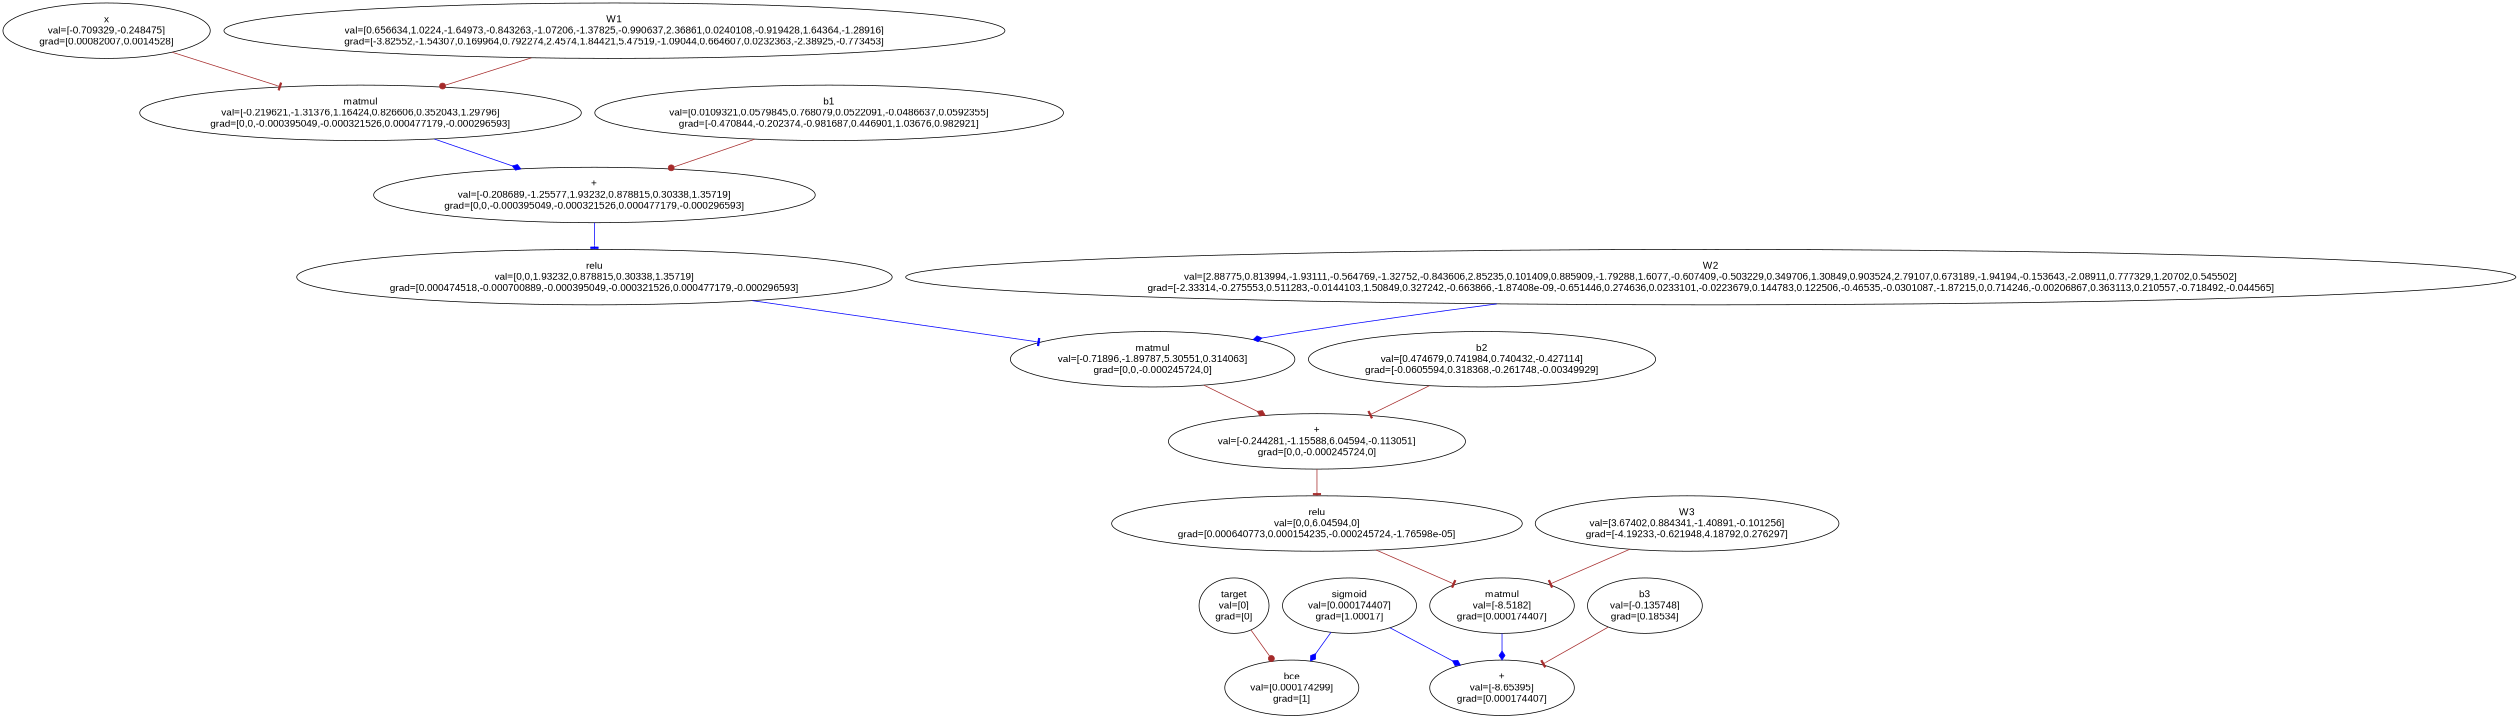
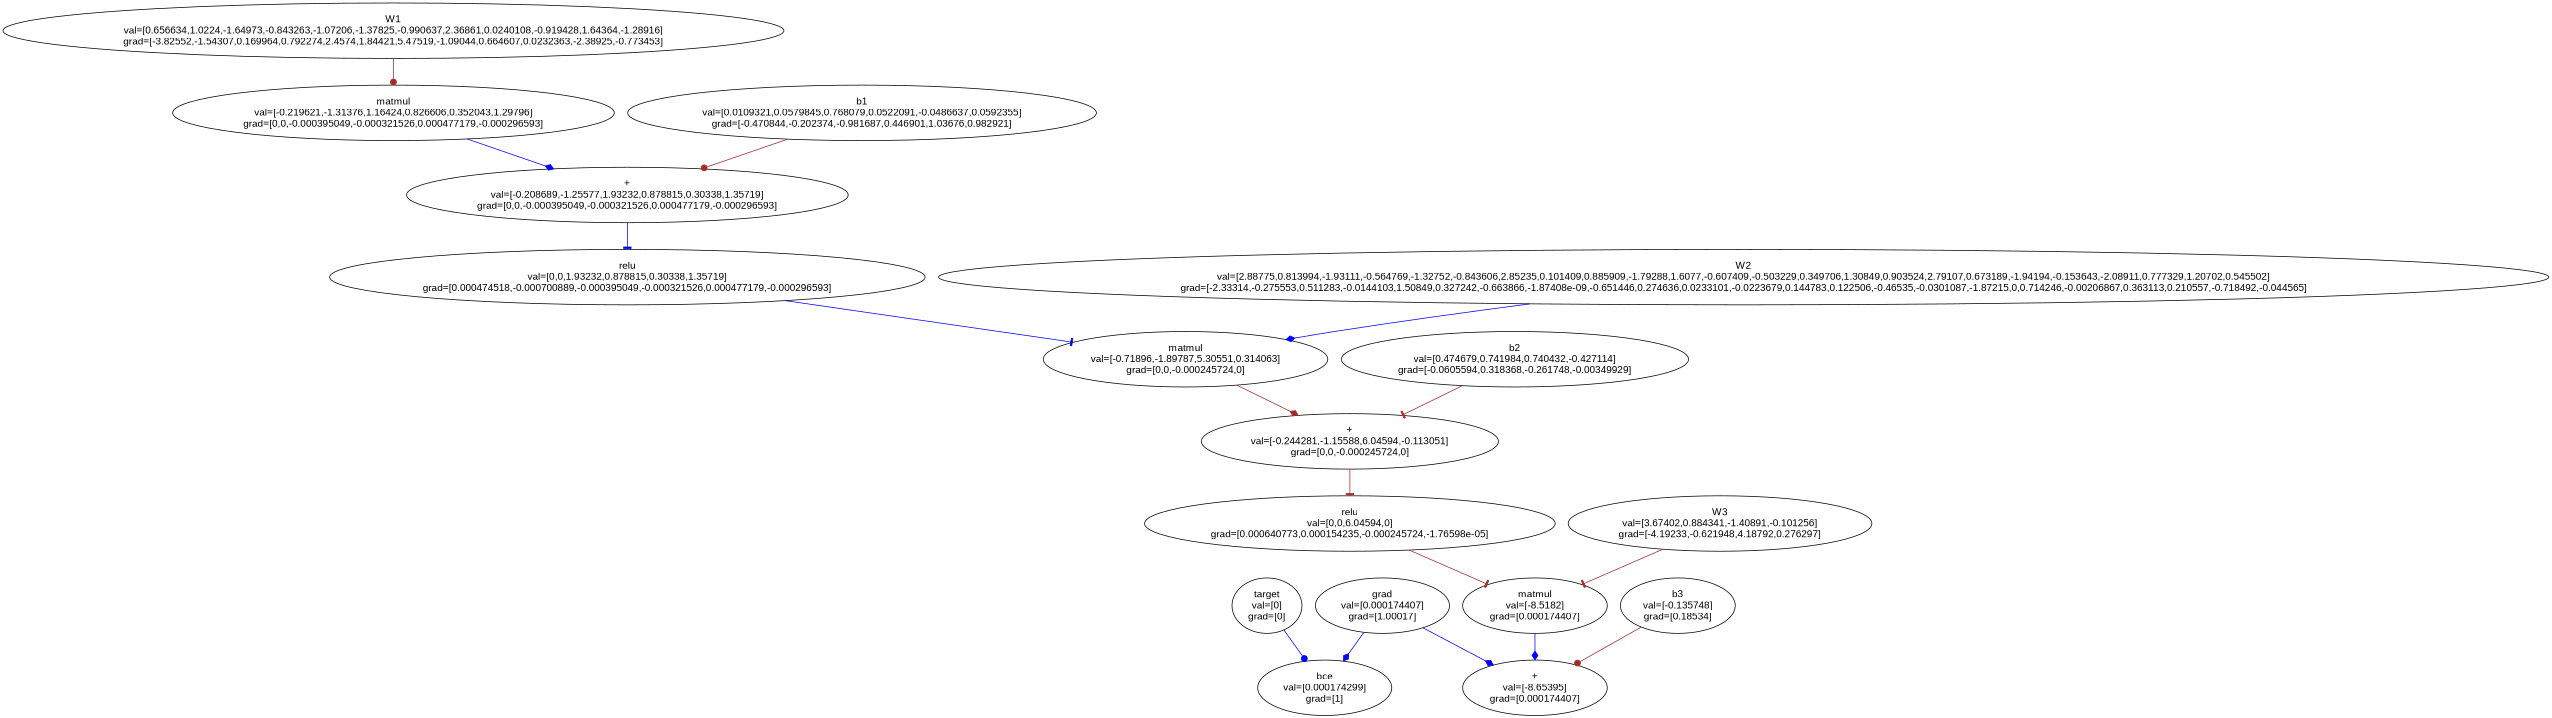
node "x val=[-0.709329,-0.248475] grad=[0.00082007,0.0014528]": removed
node "sigmoid val=[0.000174407] grad=[1.00017]": label "sigmoid val=[0.000174407] grad=[1.00017]" -> "grad val=[0.000174407] grad=[1.00017]"
edge "target val=[0] grad=[0]" -> "bce val=[0.000174299] grad=[1]": color brown -> blue
edge "b3 val=[-0.135748] grad=[0.18534]" -> "+ val=[-8.65395] grad=[0.000174407]": arrowhead tee -> dot
